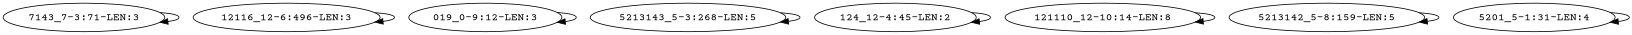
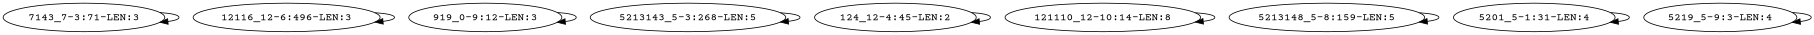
node "019_0-9:12-LEN:3": label "019_0-9:12-LEN:3" -> "919_0-9:12-LEN:3"
node "5213142_5-8:159-LEN:5": label "5213142_5-8:159-LEN:5" -> "5213148_5-8:159-LEN:5"
node "5219_5-9:3-LEN:4": added
